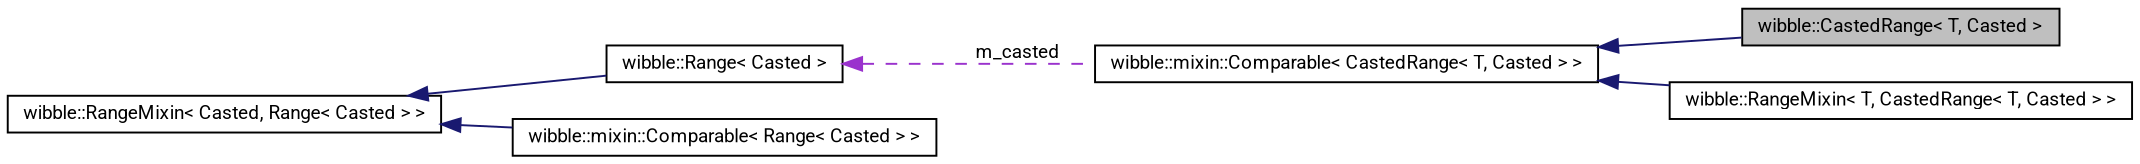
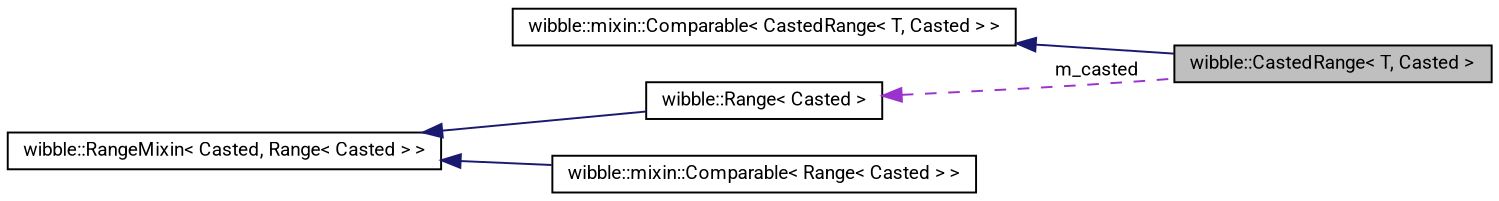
edge "wibble::mixin::Comparable< CastedRange< T, Casted > >" -> "wibble::Range< Casted >": now "wibble::CastedRange< T, Casted >" -> "wibble::Range< Casted >"
node "wibble::RangeMixin< T, CastedRange< T, Casted > >": removed
